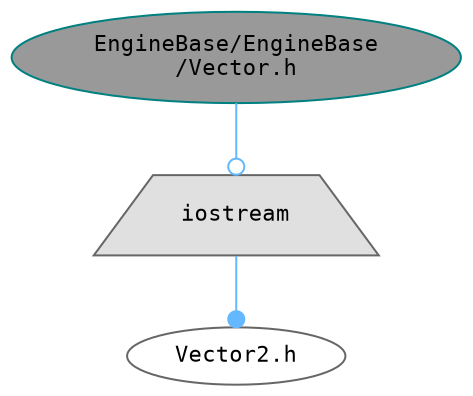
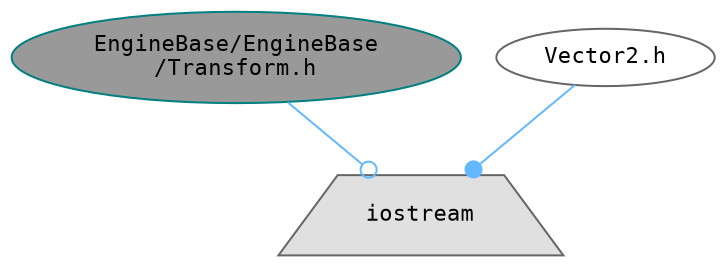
node "EngineBase/EngineBase /Vector.h": label "EngineBase/EngineBase /Vector.h" -> "EngineBase/EngineBase /Transform.h"
edge "iostream" -> "Vector2.h": reversed
